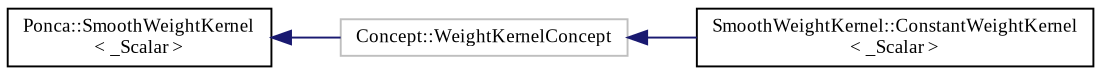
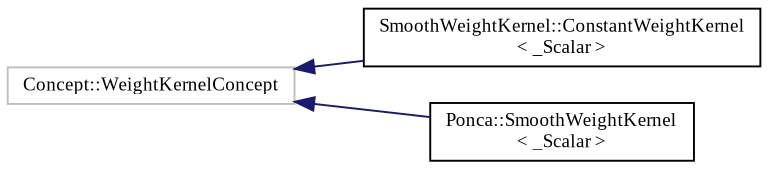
edge "Concept::WeightKernelConcept" -> "Ponca::SmoothWeightKernel < _Scalar >": reversed
